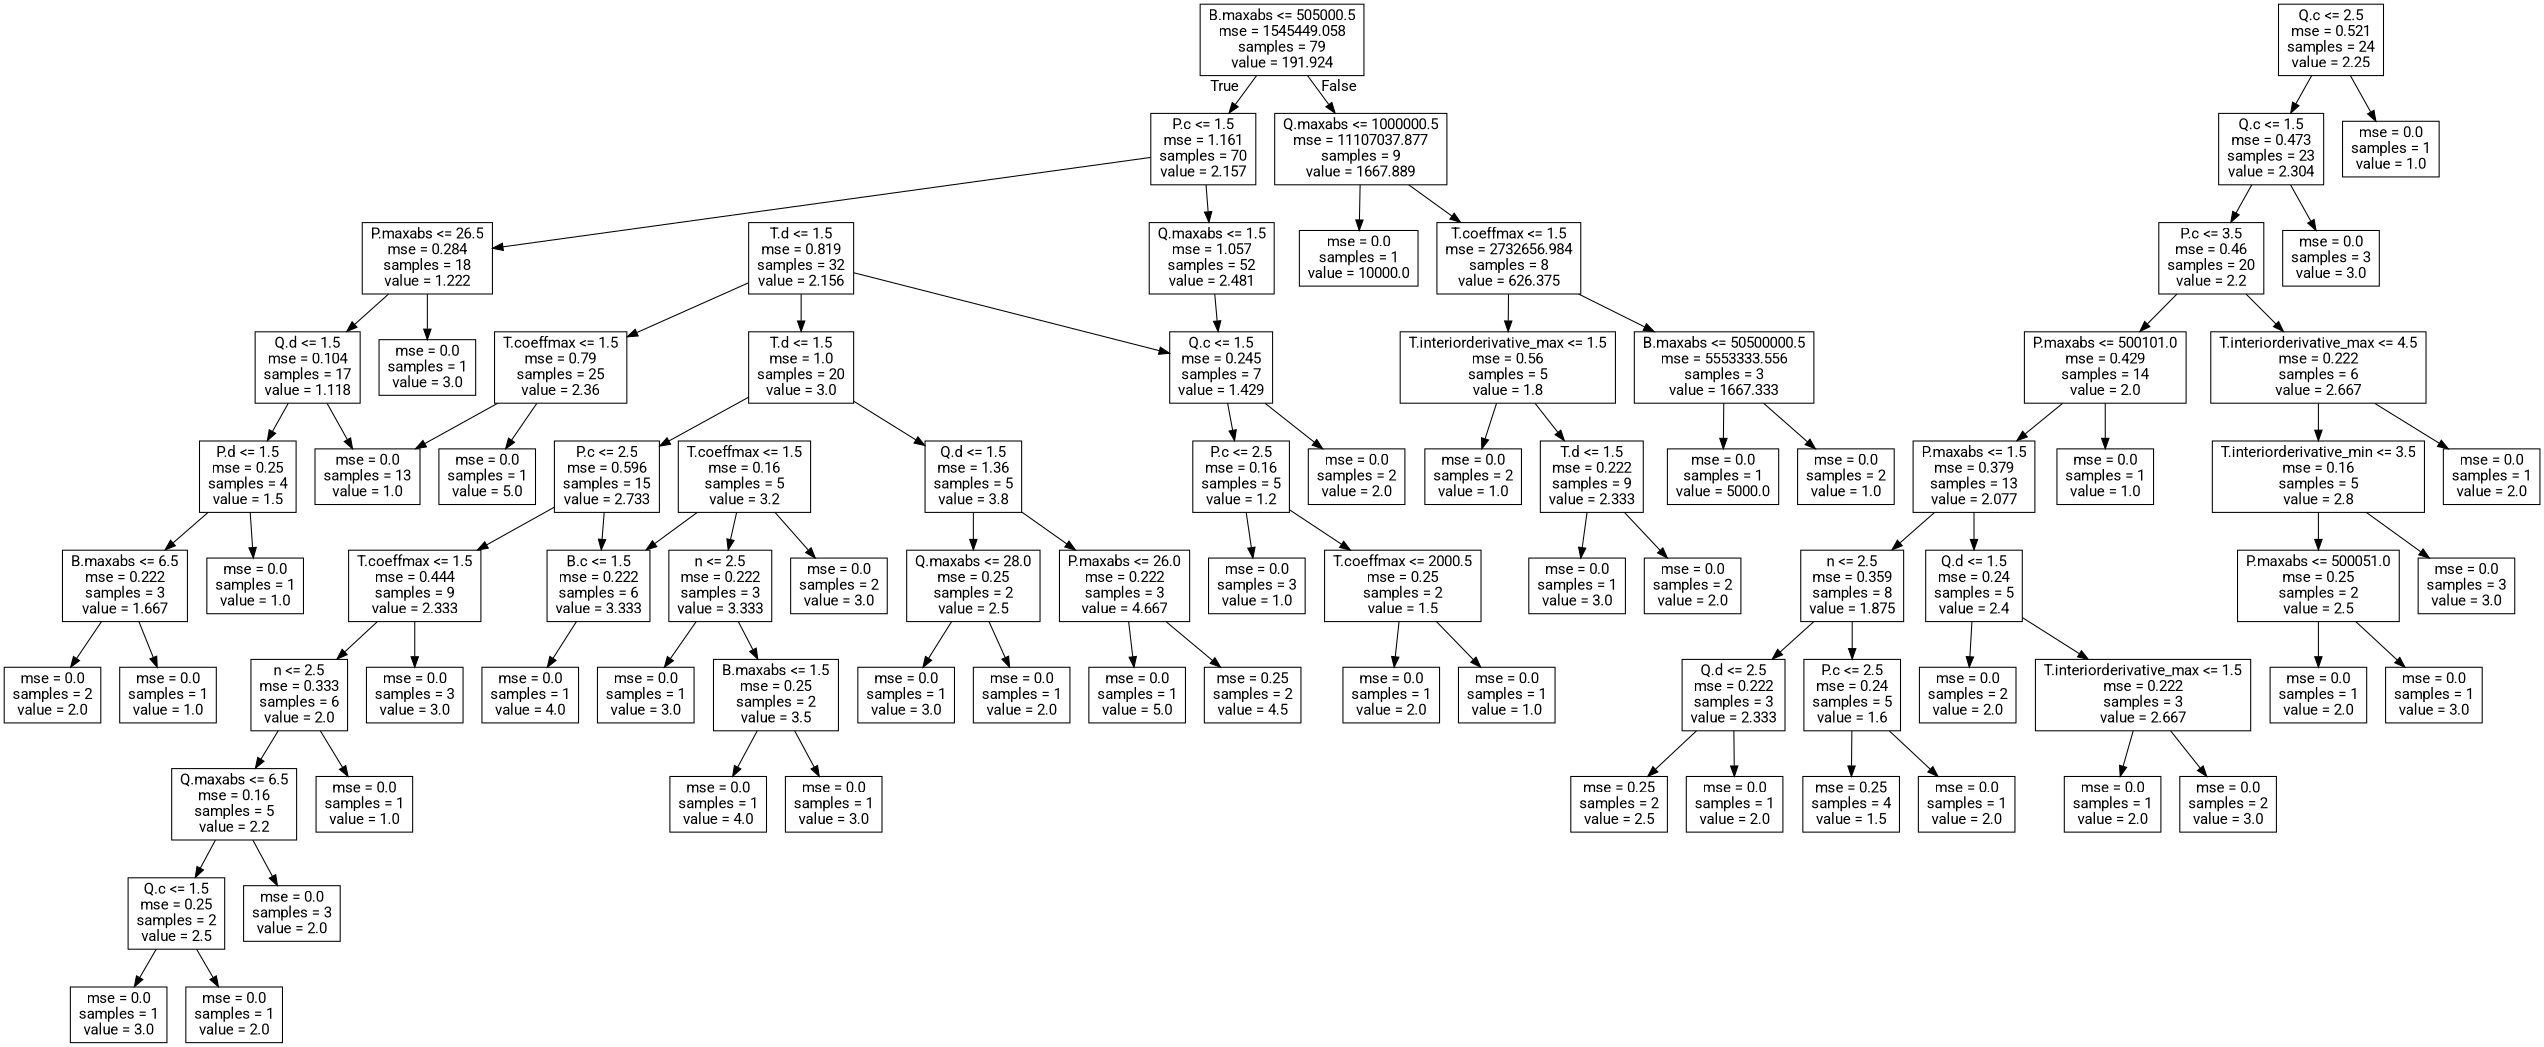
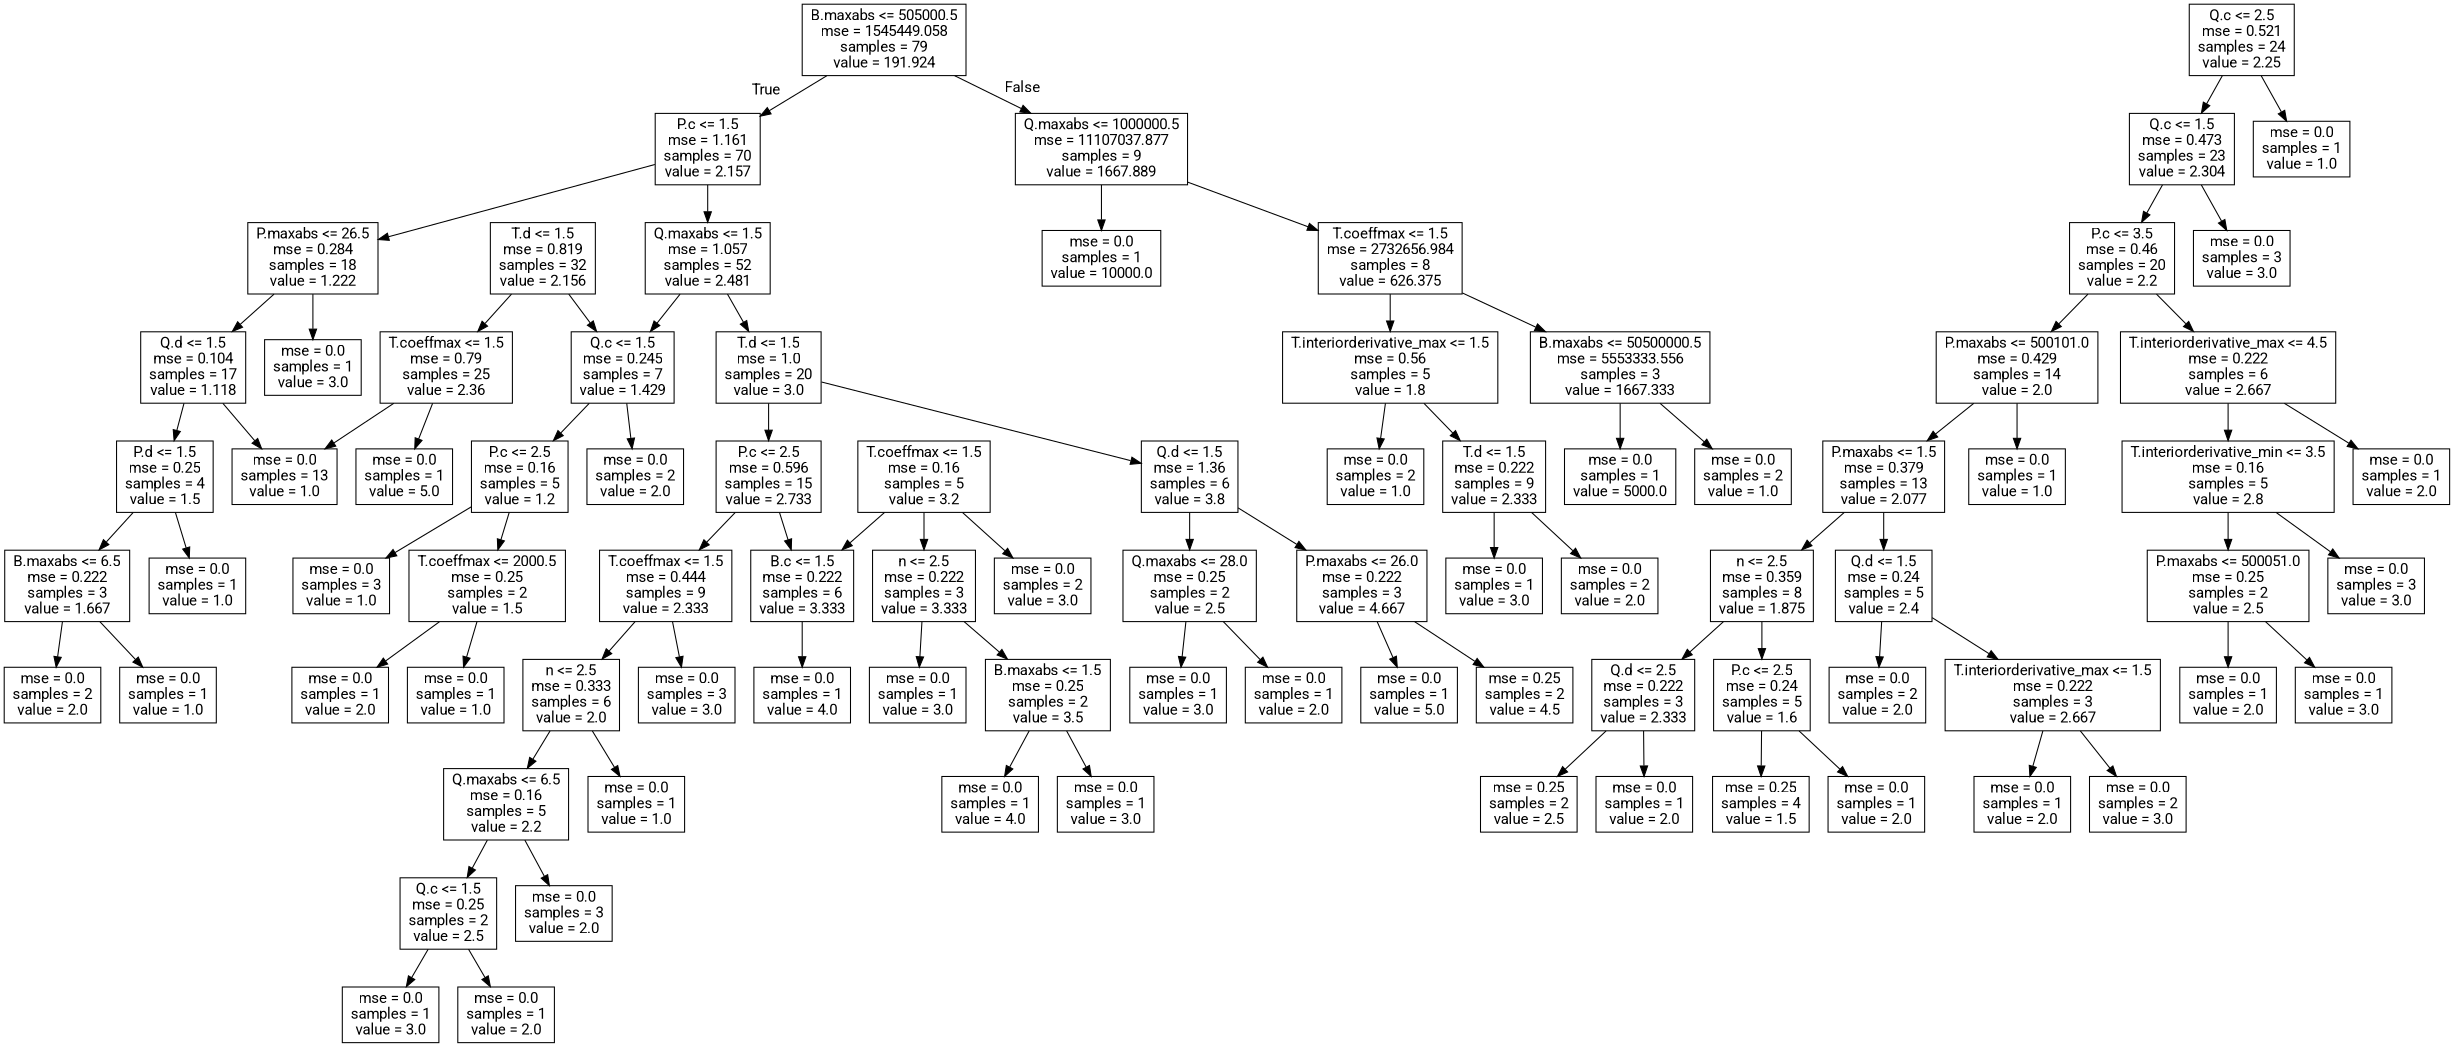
edge "T.d <= 1.5 mse = 0.819 samples = 32 value = 2.156" -> "T.d <= 1.5 mse = 1.0 samples = 20 value = 3.0": now "Q.maxabs <= 1.5 mse = 1.057 samples = 52 value = 2.481" -> "T.d <= 1.5 mse = 1.0 samples = 20 value = 3.0"
node "Q.d <= 1.5 mse = 1.36 samples = 5 value = 3.8": label "Q.d <= 1.5 mse = 1.36 samples = 5 value = 3.8" -> "Q.d <= 1.5 mse = 1.36 samples = 6 value = 3.8"
